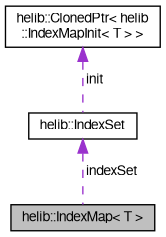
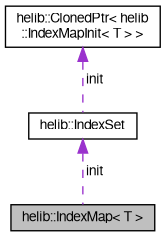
edge "helib::IndexMap< T >" -> "helib::IndexSet": label " indexSet" -> " init"
